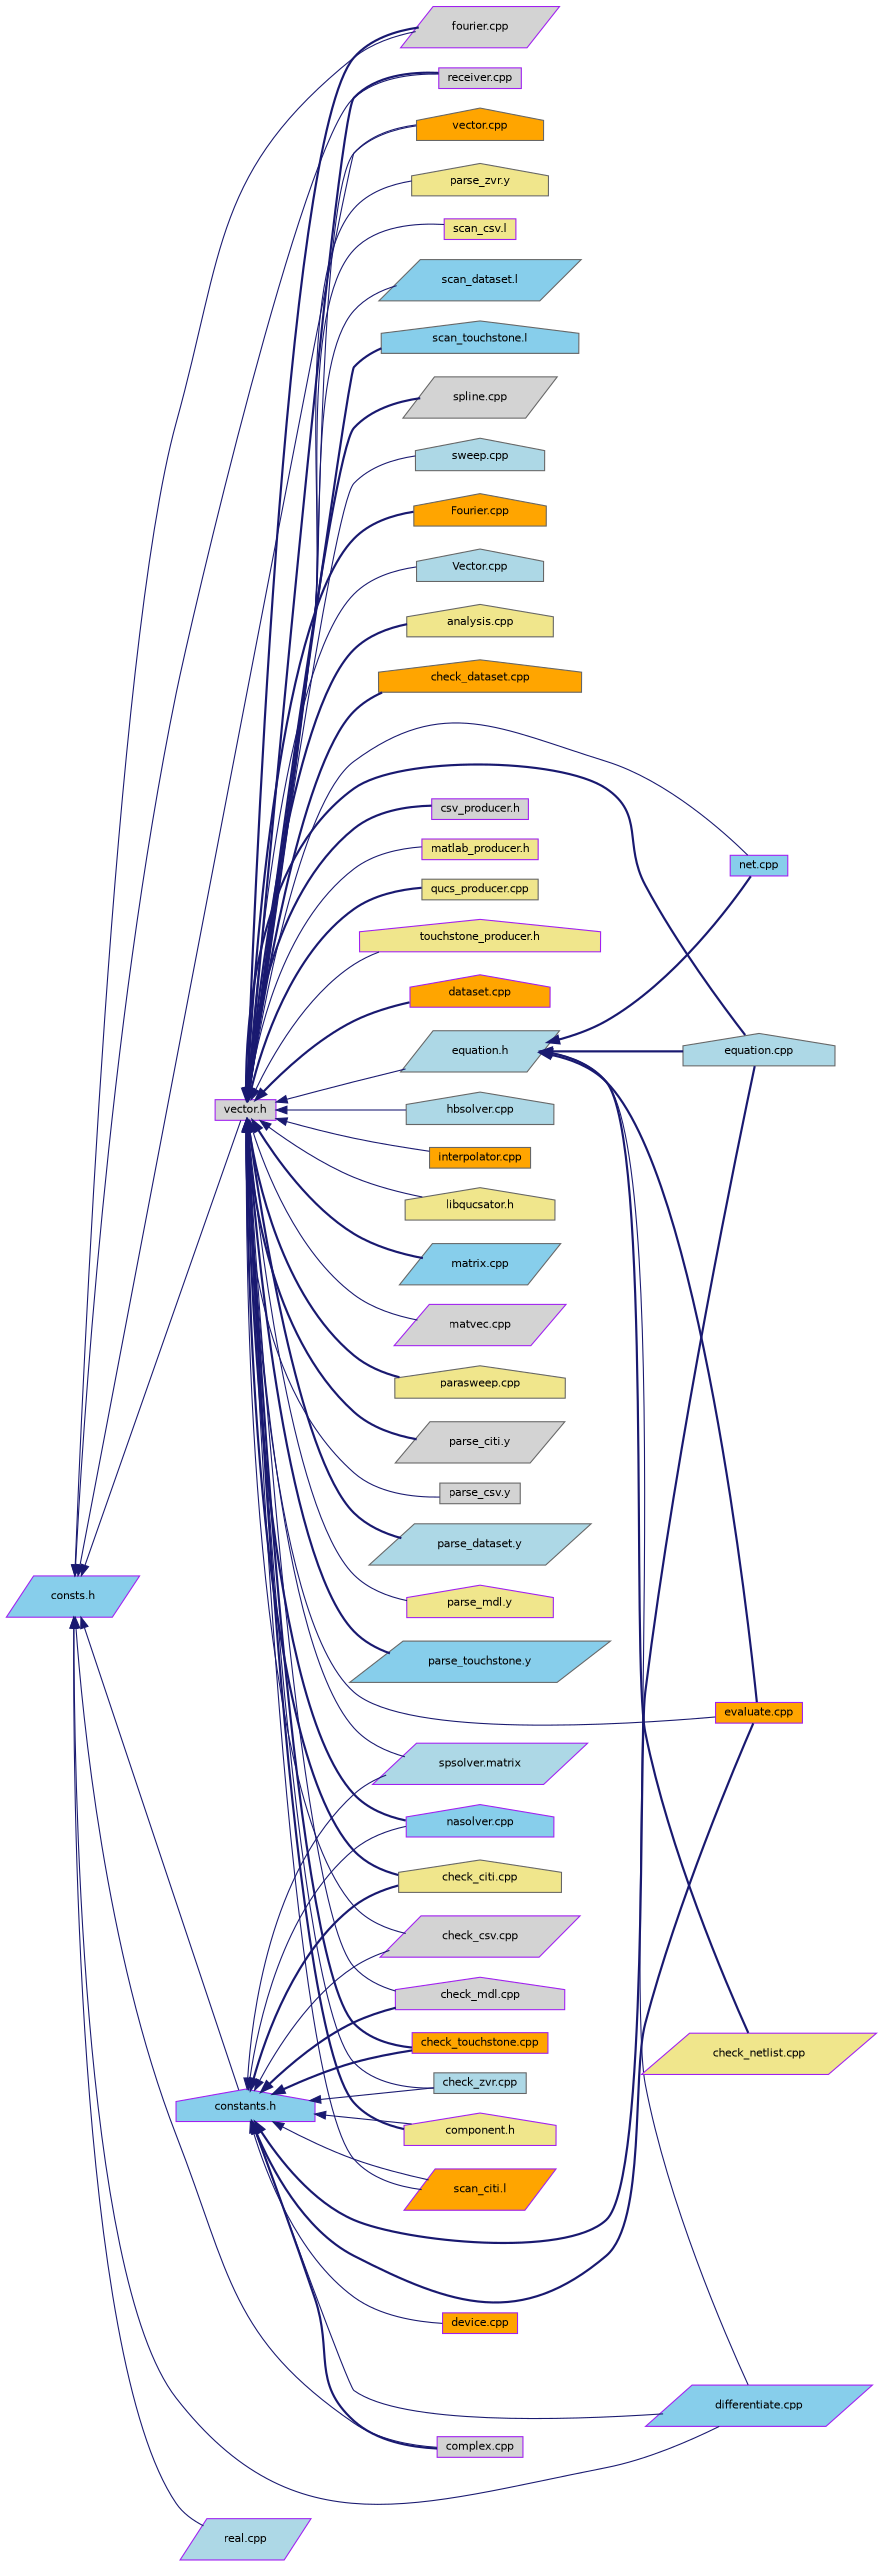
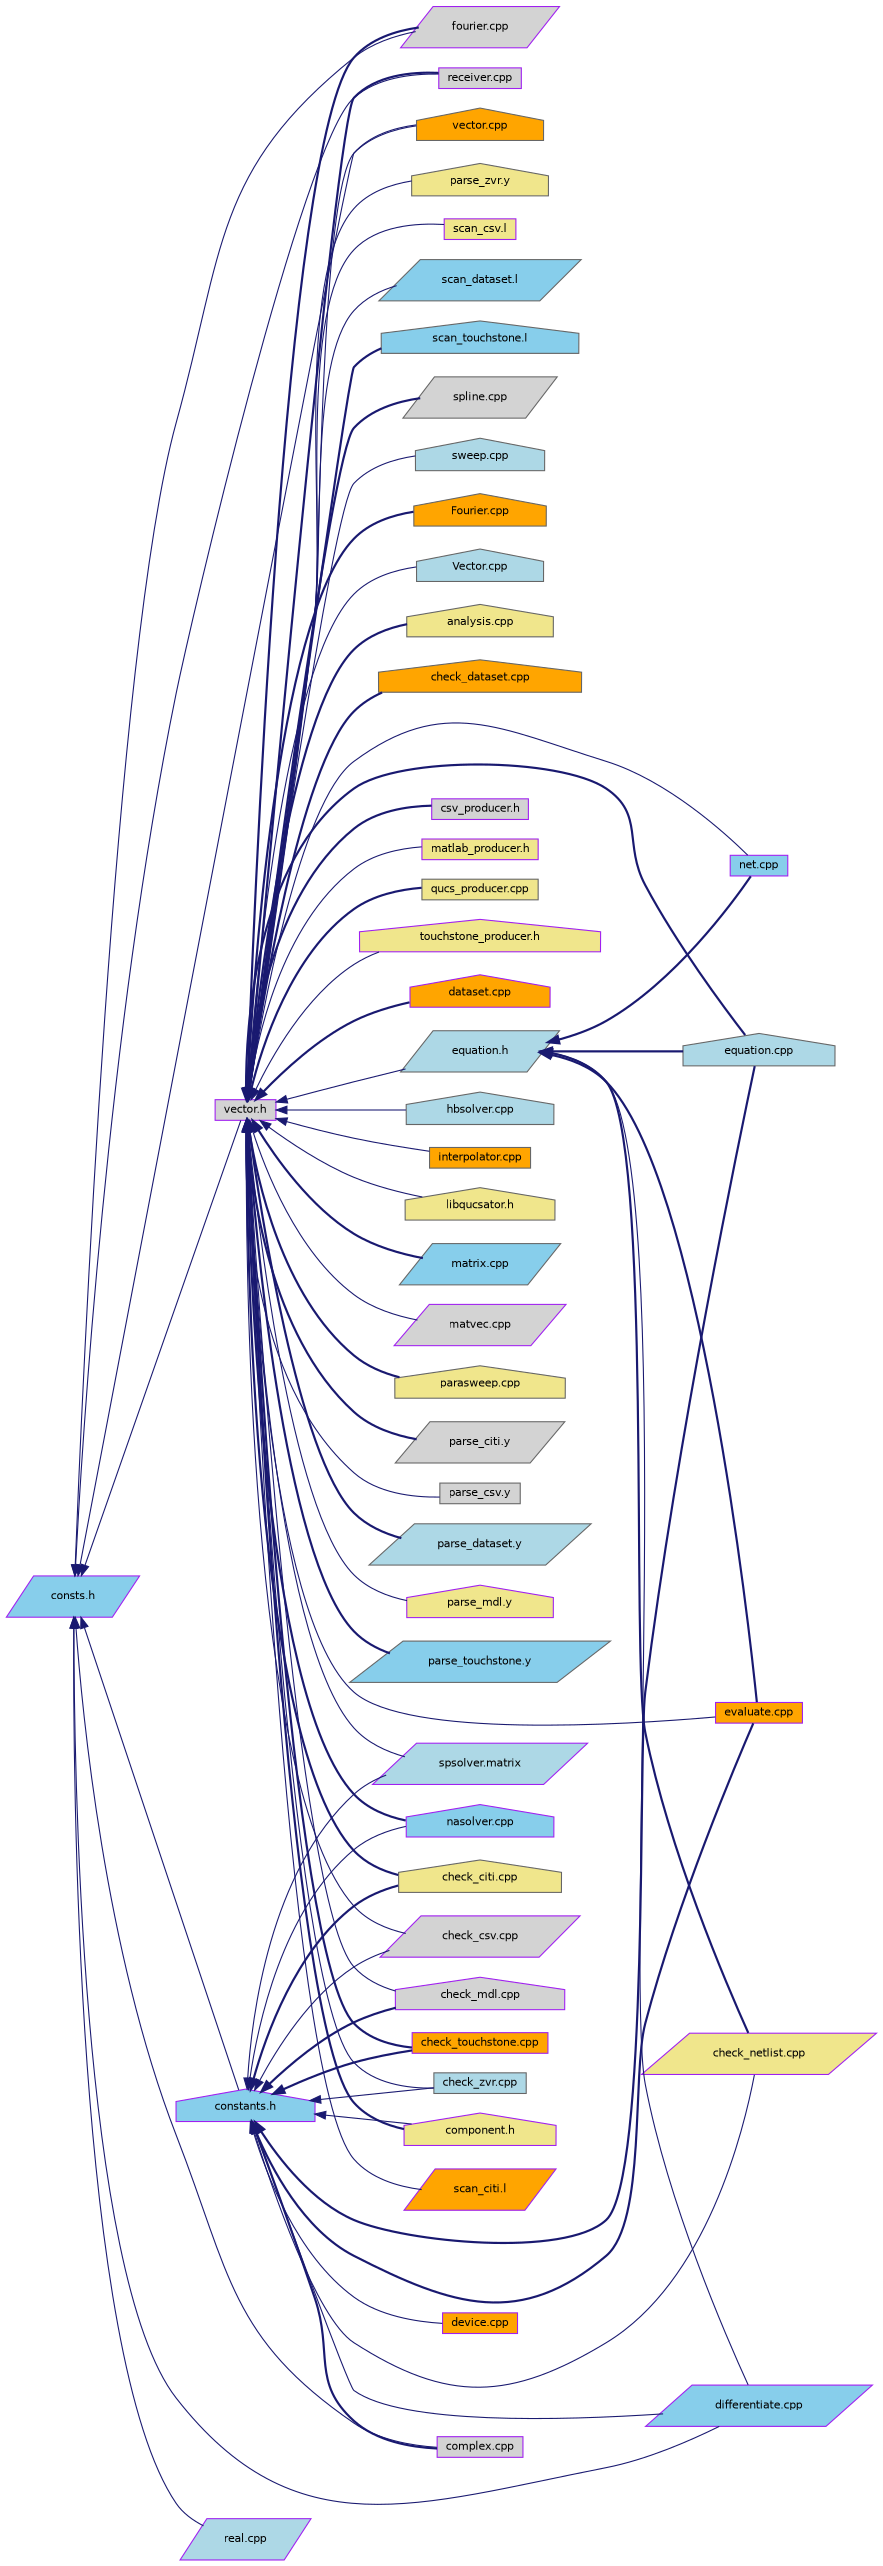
edge "scan_citi.l" -> "constants.h": now "check_netlist.cpp" -> "constants.h"
